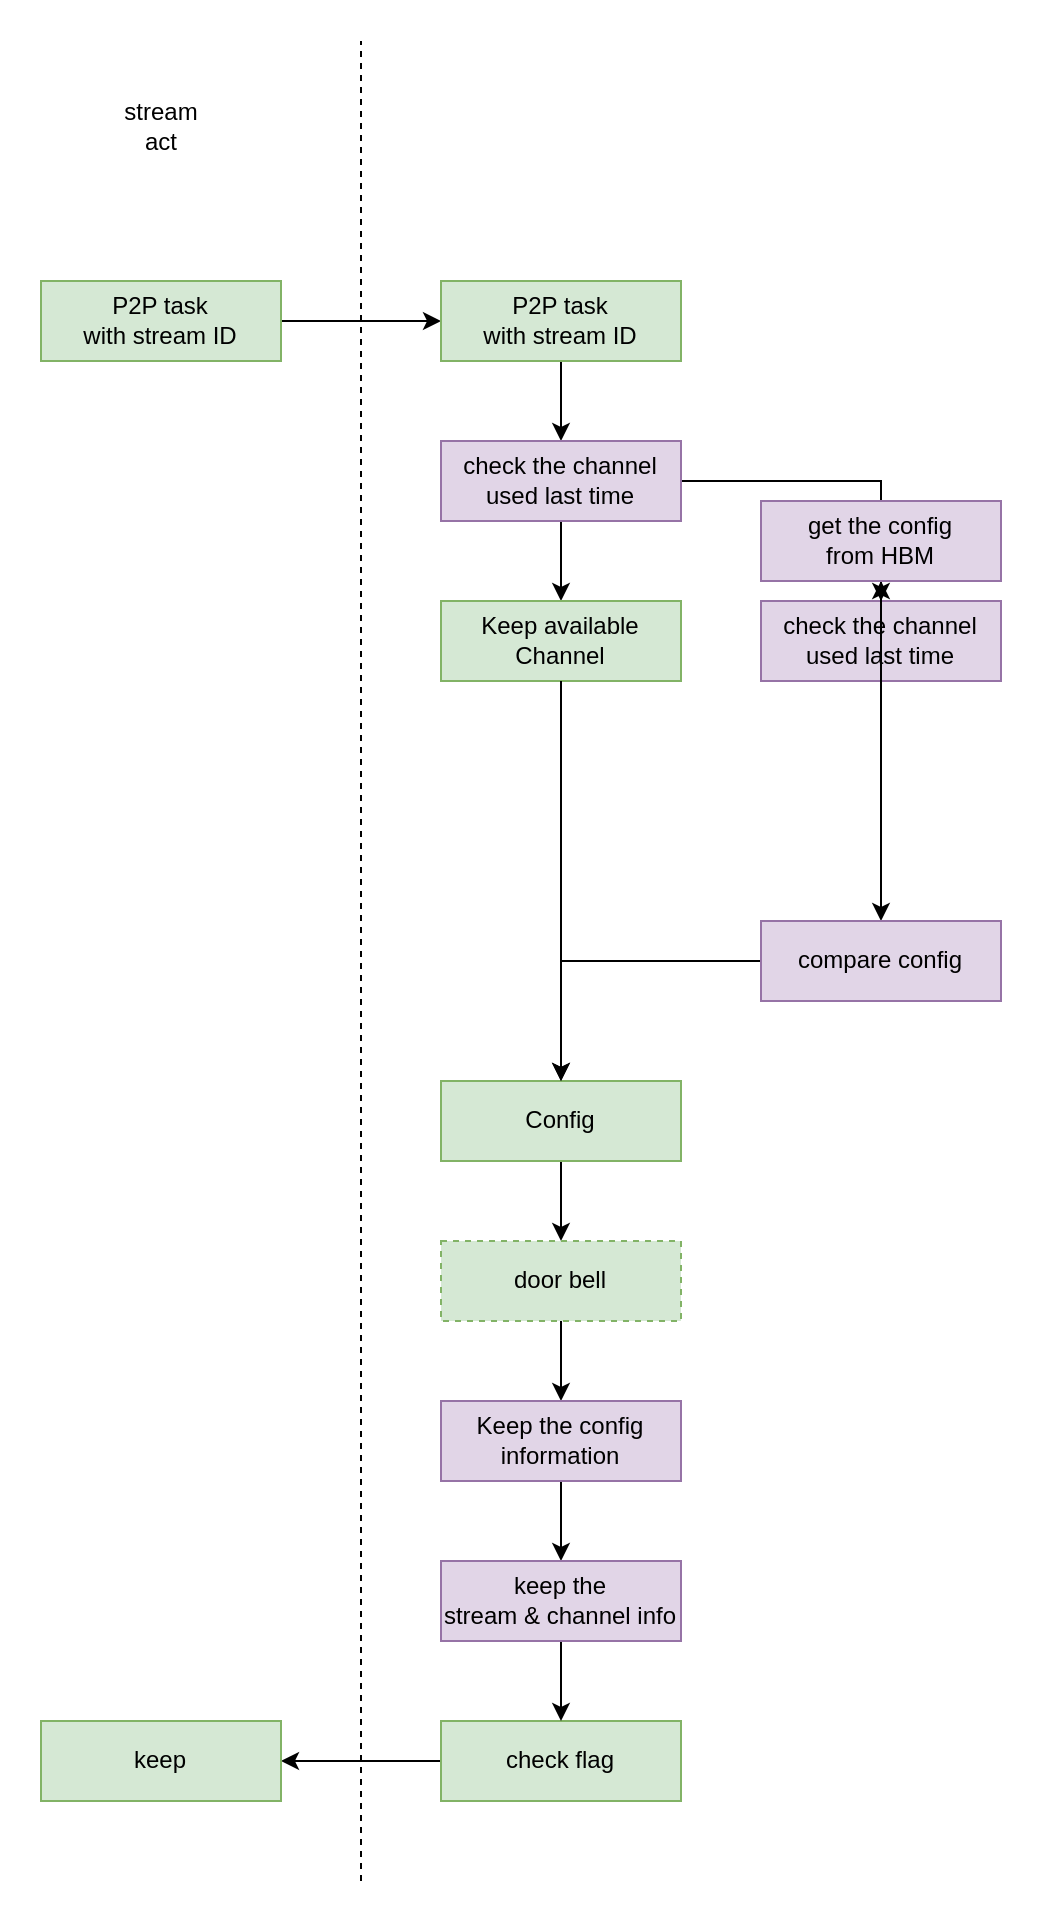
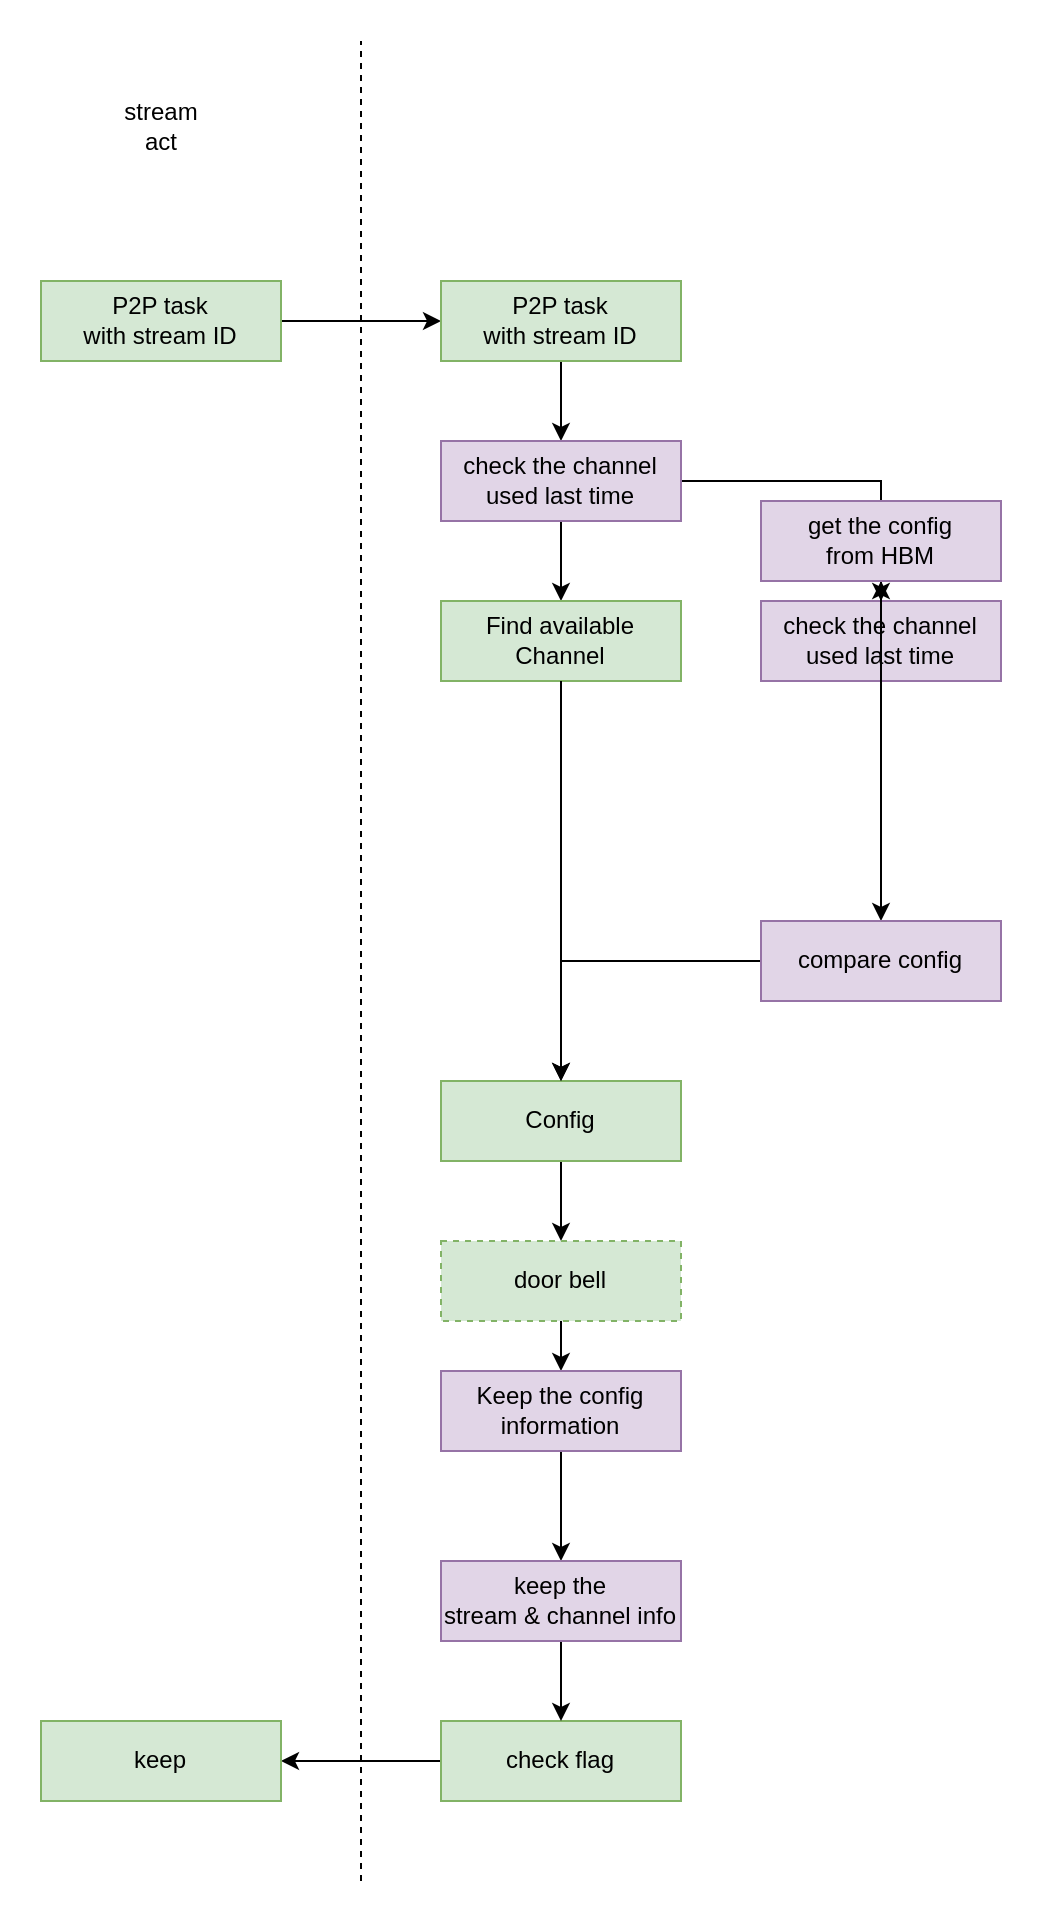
node "Keep available Channel": label "Keep available Channel" -> "Find available Channel"
node "Keep the config information": moved (561, 1441) -> (561, 1411)
